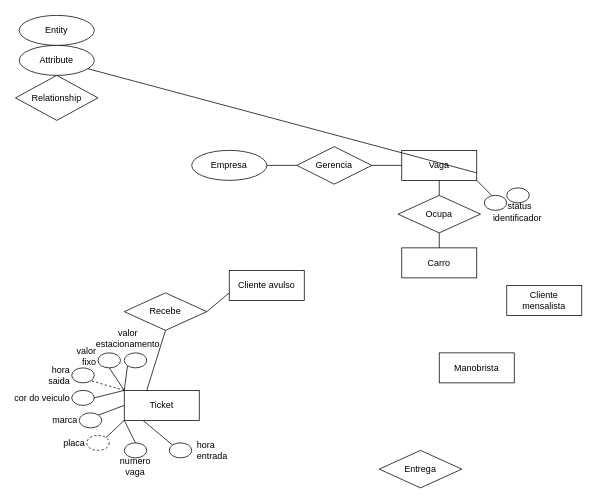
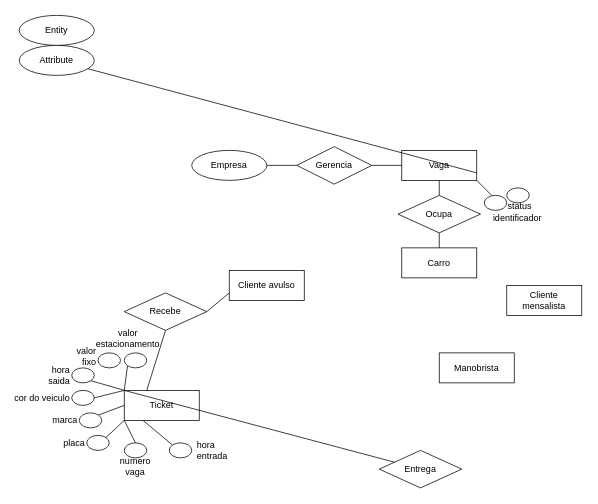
node "Relationship": removed
edge "valor fixo" -- "Ticket": now "Entrega" -- "Ticket"
edge "hora saida" -- "Ticket": style dashed -> solid
node "placa": style dashed -> solid
